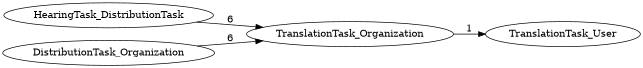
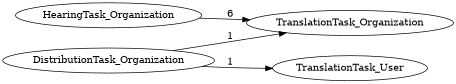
node "HearingTask_DistributionTask": label "HearingTask_DistributionTask" -> "HearingTask_Organization"
edge "TranslationTask_Organization" -> "TranslationTask_User": now "DistributionTask_Organization" -> "TranslationTask_User"
edge "DistributionTask_Organization" -> "TranslationTask_Organization": label "6" -> "1"
